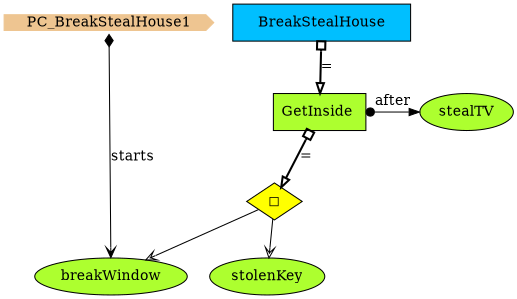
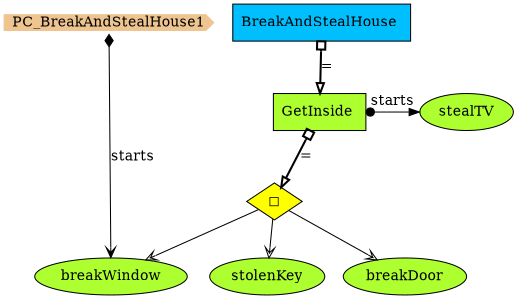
node "PC_BreakStealHouse1": label "PC_BreakStealHouse1" -> "PC_BreakAndStealHouse1"
node "BreakStealHouse": label "BreakStealHouse" -> "BreakAndStealHouse"
edge "GetInside" -- "stealTV": label "after" -> "starts"
node "breakDoor": added
